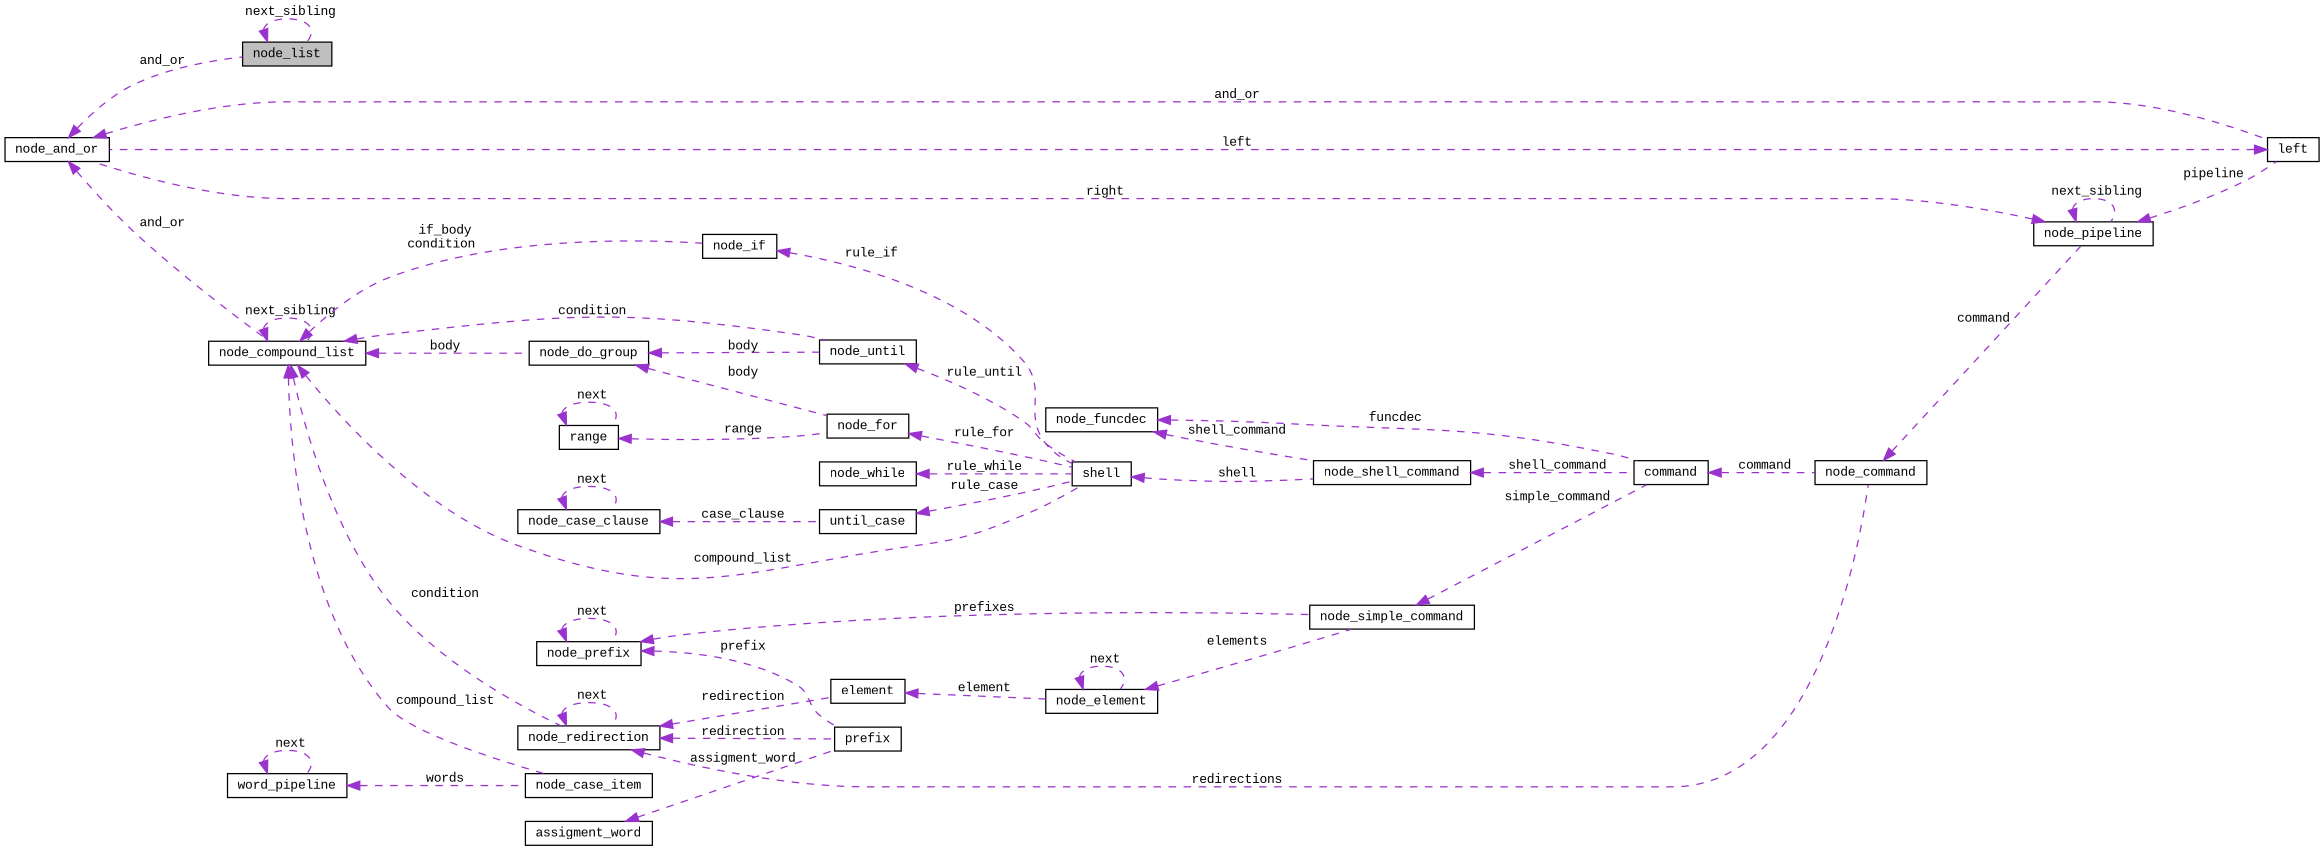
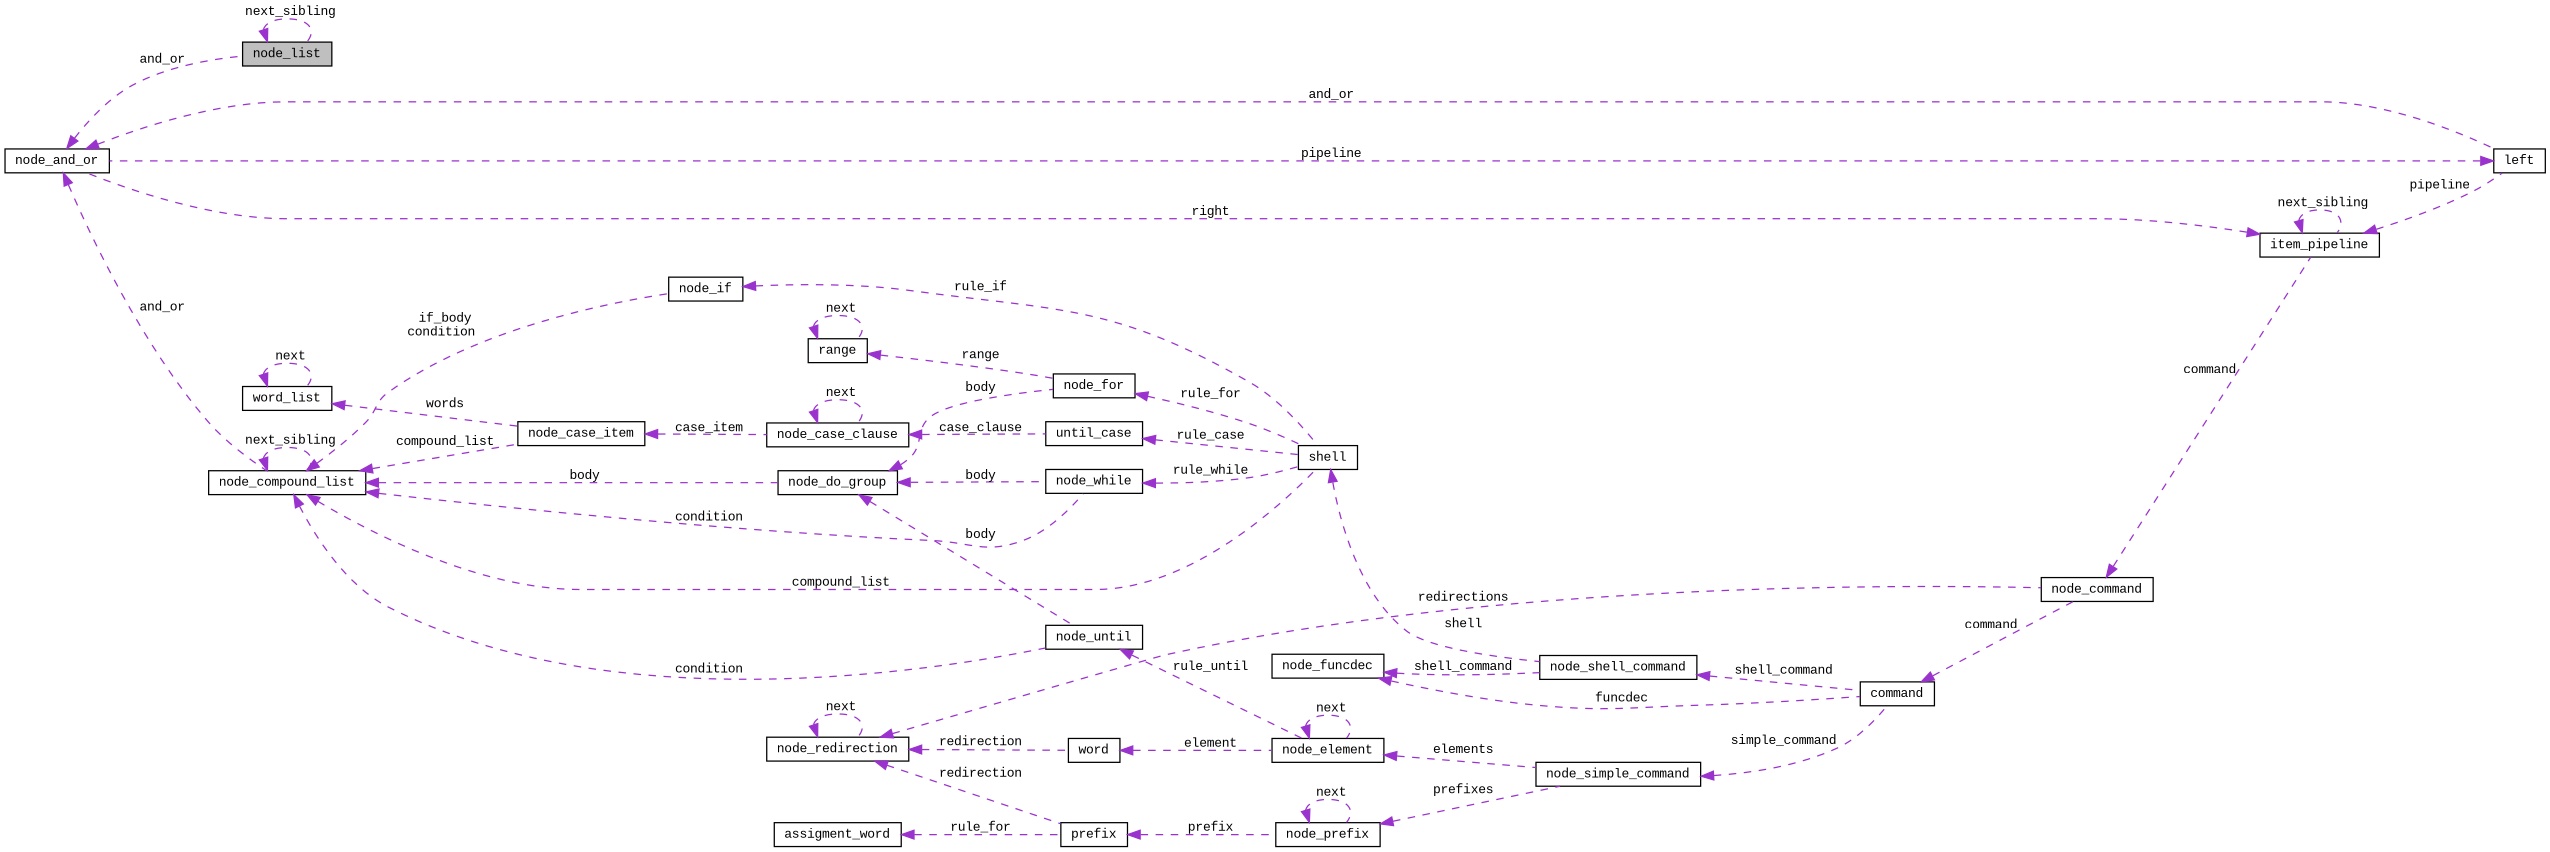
edge "node_and_or" -> "left": label " left" -> " pipeline"
node "node_pipeline": label "node_pipeline" -> "item_pipeline"
edge "shell" -> "node_until": now "node_element" -> "node_until"
edge "node_case_clause" -> "node_case_item": added, label "case_item"
edge "node_while" -> "node_do_group": added, label "body"
edge "node_redirection" -> "node_compound_list": now "node_while" -> "node_compound_list"
edge "prefix" -> "node_prefix": reversed
node "element": label "element" -> "word"
edge "prefix" -> "assigment_word": label " assigment_word" -> " rule_for"
node "word_pipeline": label "word_pipeline" -> "word_list"
